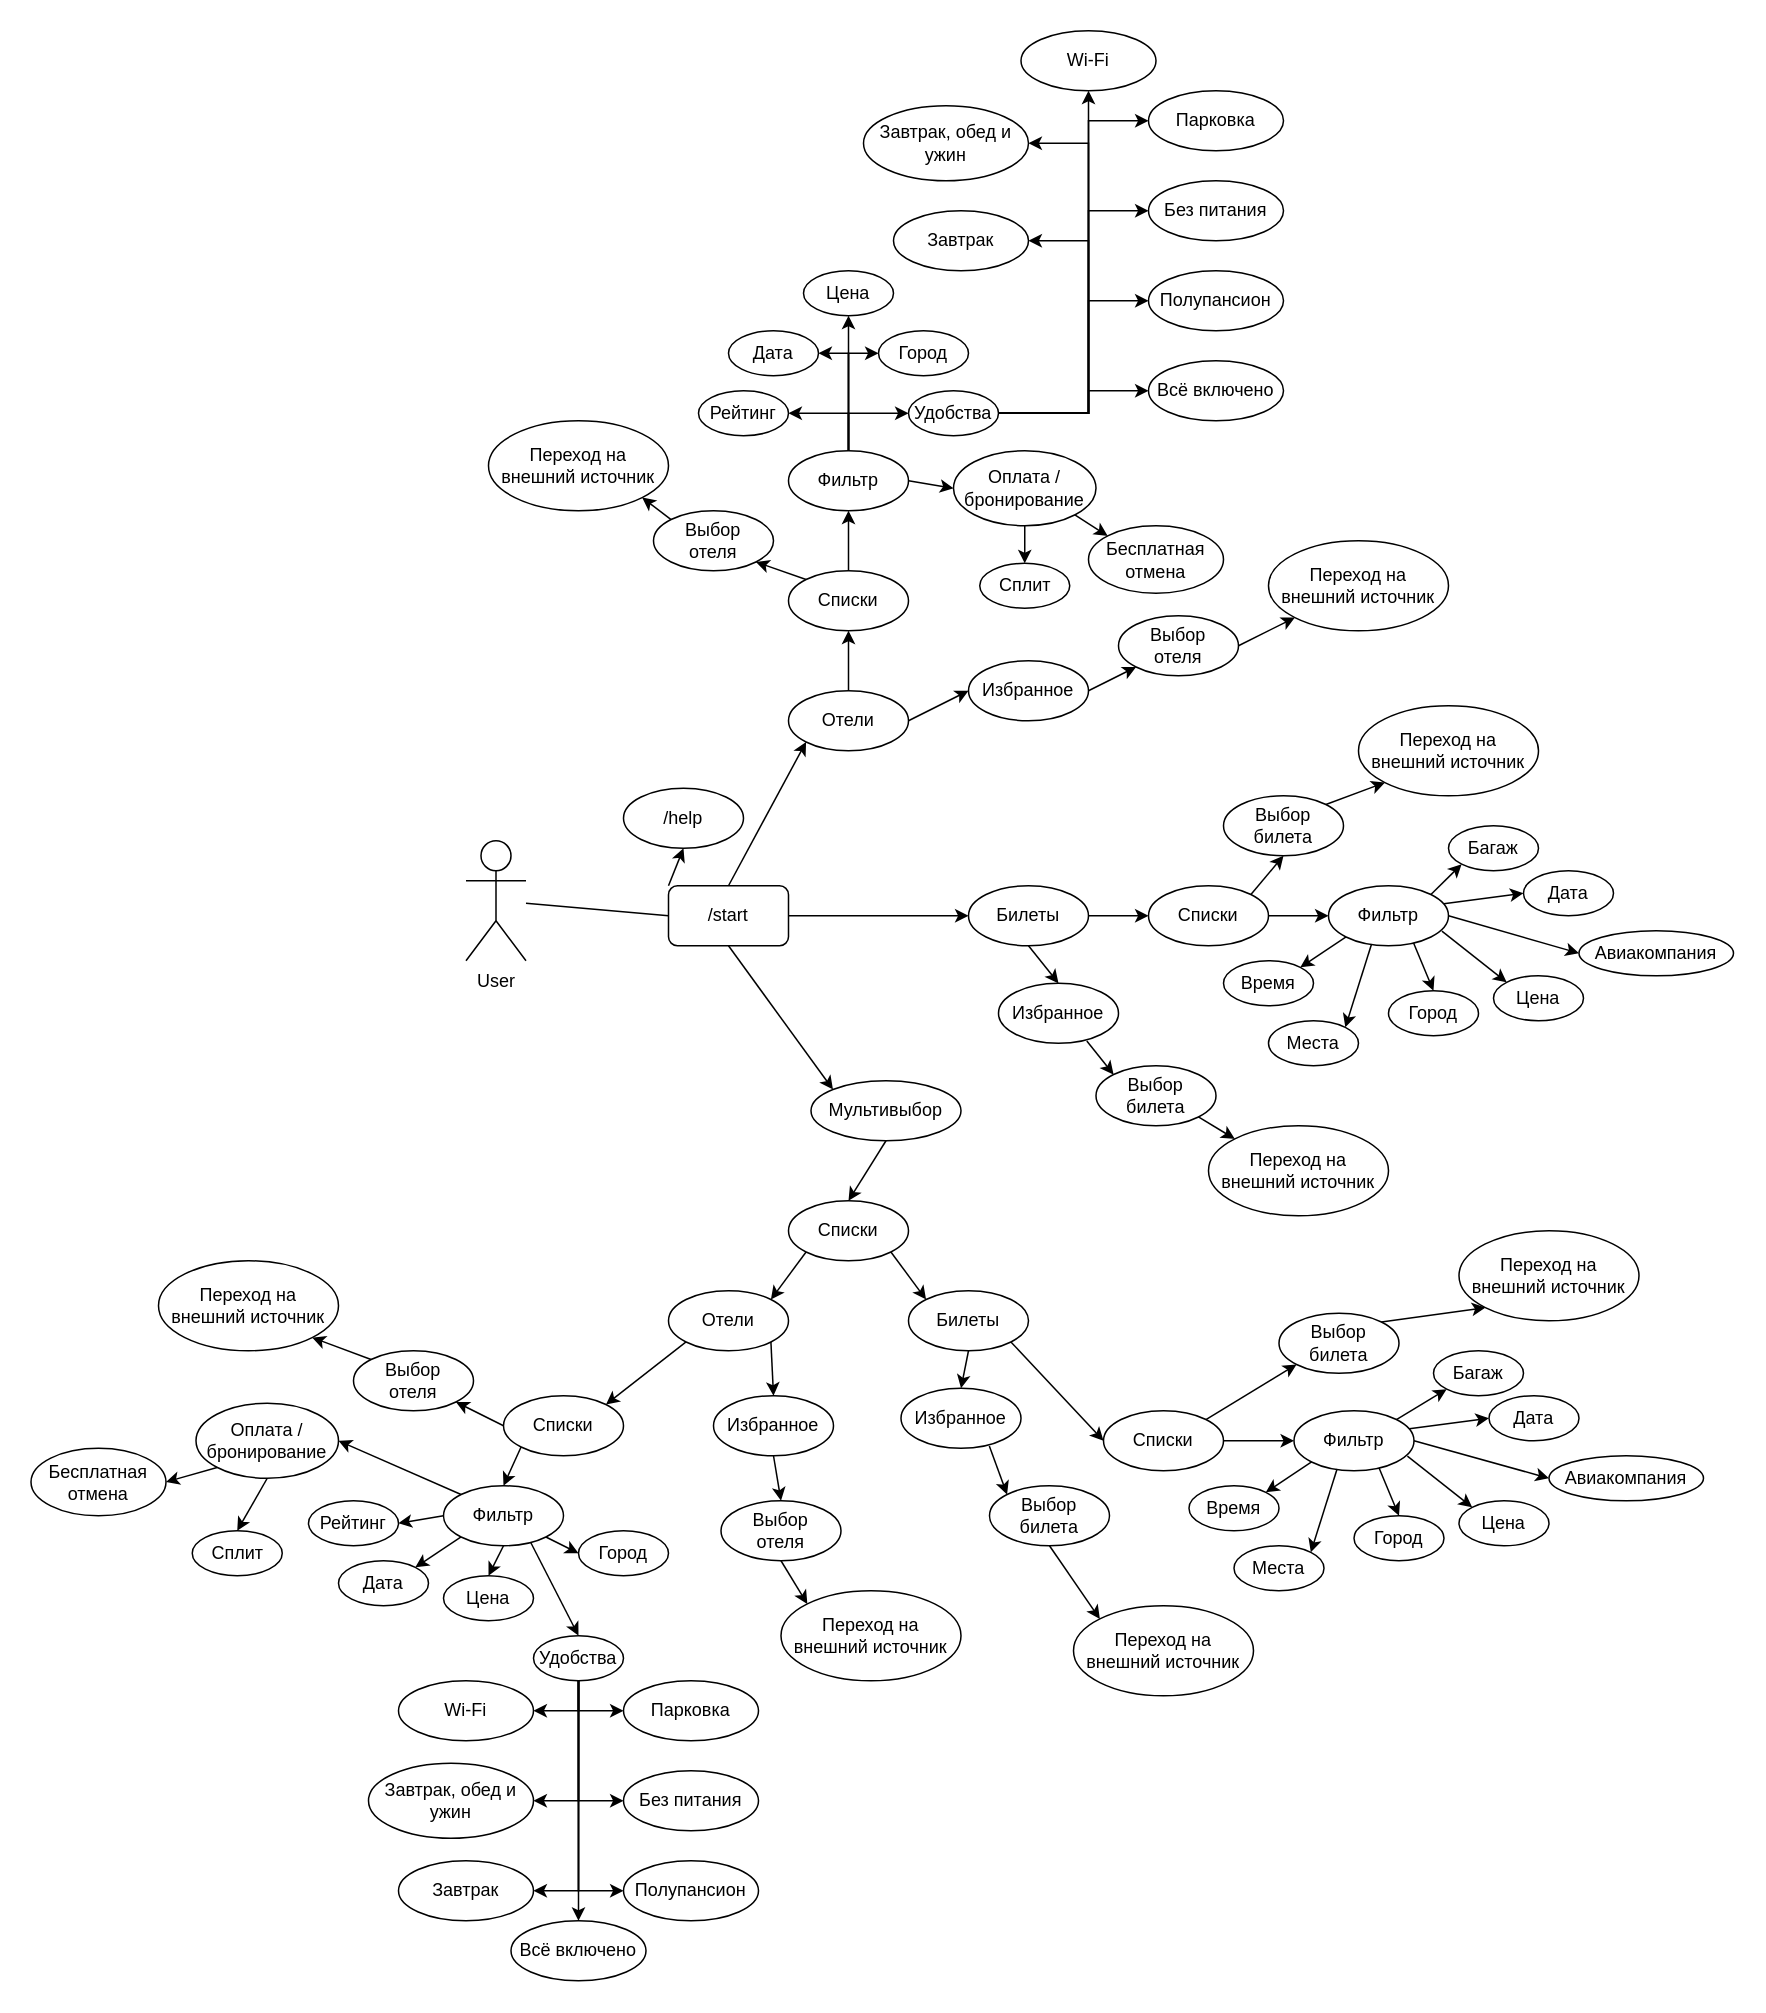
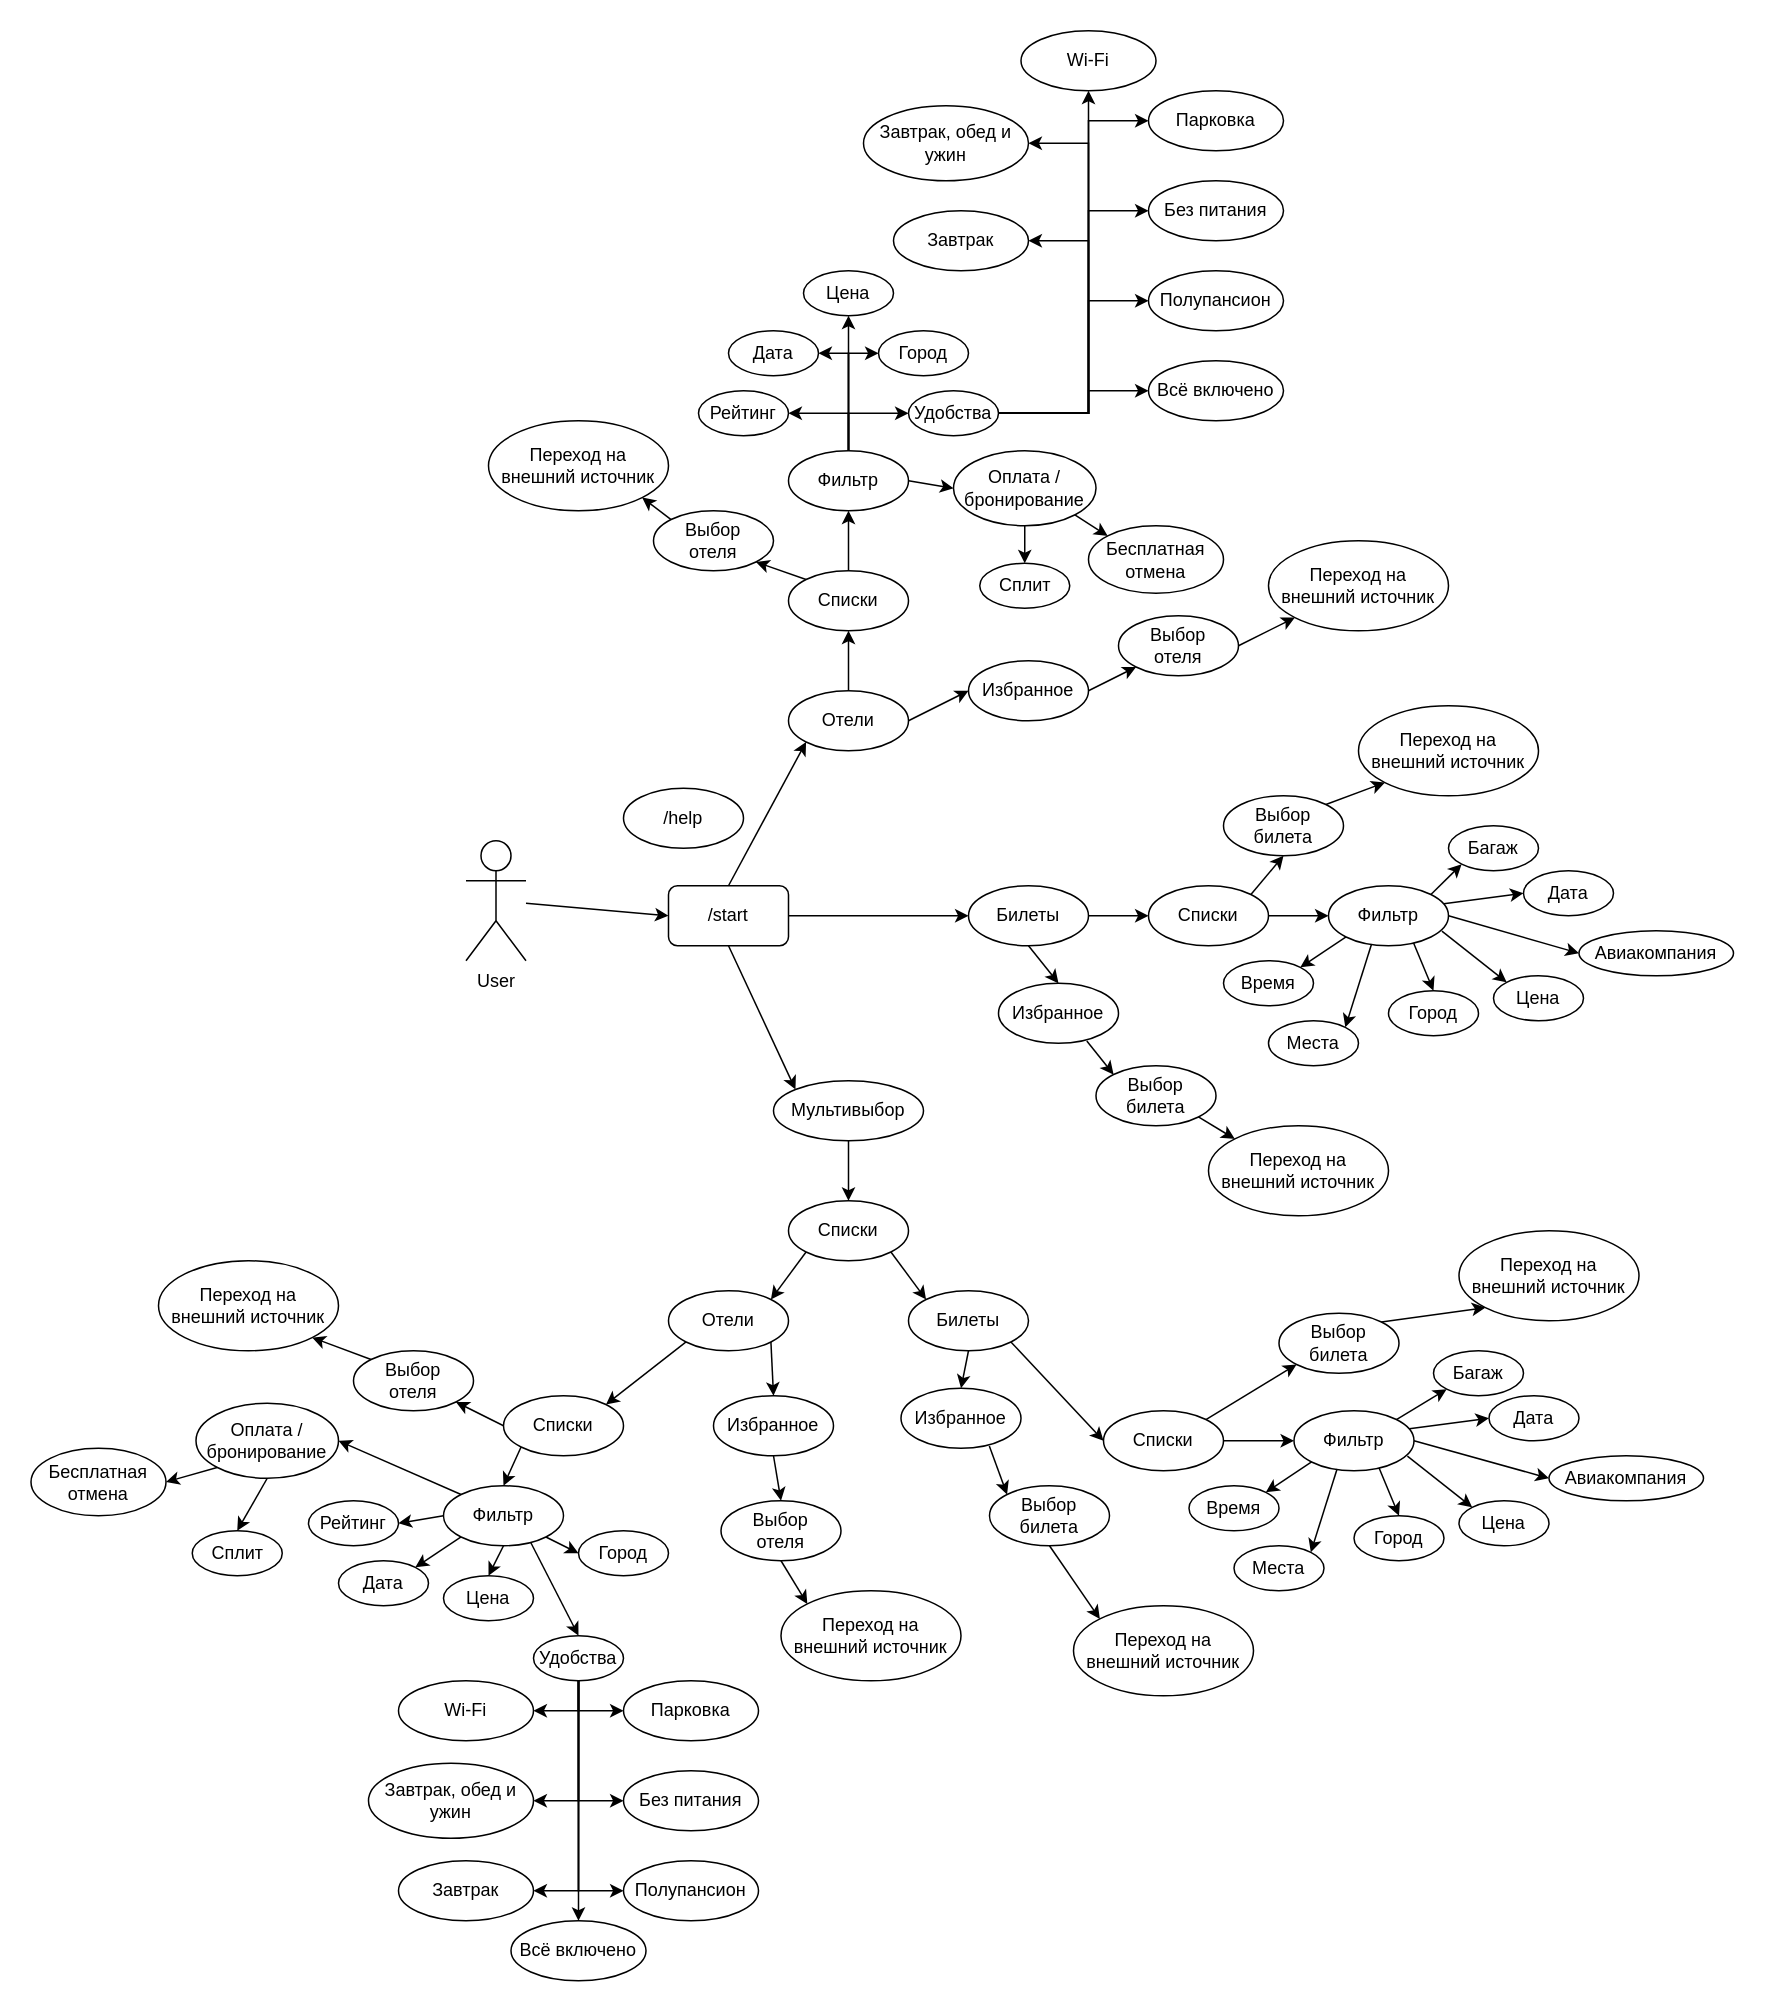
edge "/start" -> "/help": removed
edge "User" -- "/start": arrowhead none -> classic
node "Мультивыбор": moved (886, 1111) -> (848, 1111)
